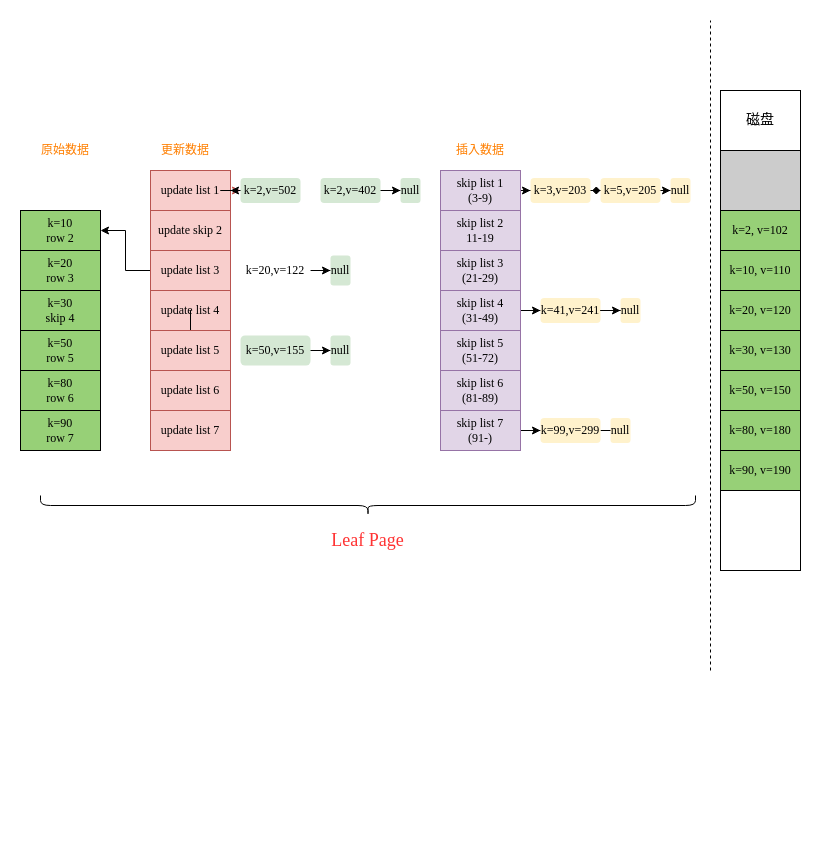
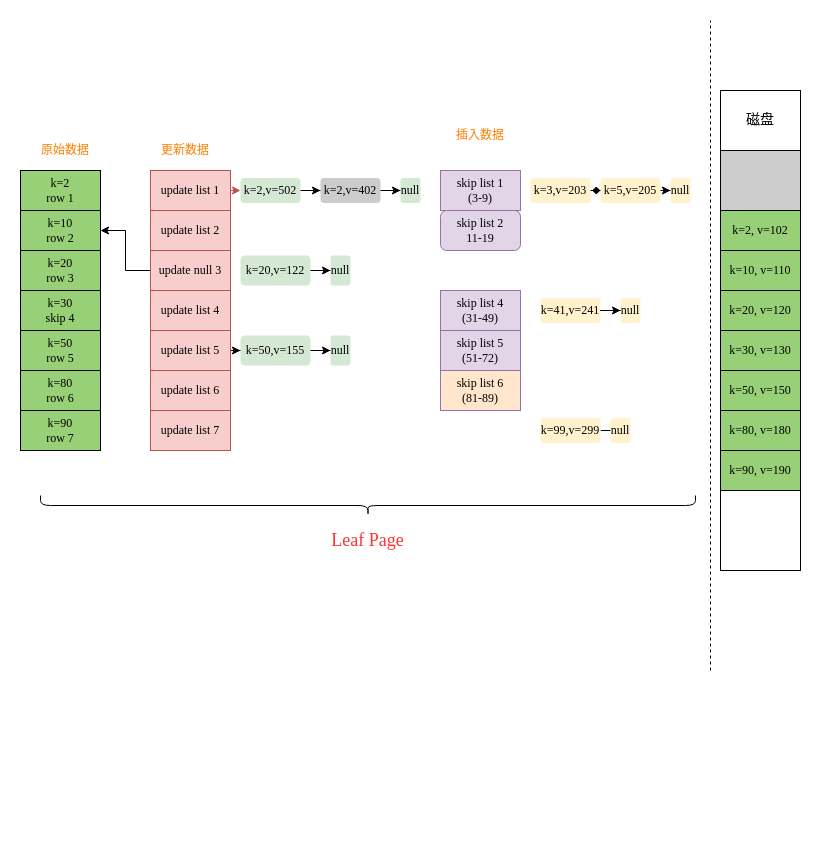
node "插入数据": moved (481, 151) -> (481, 136)
node "k=2 row 1": added
edge "k=2,v=502" -> "update list 1": now "k=2,v=502" -> "k=2,v=402"
node "k=2,v=402": fillcolor #d5e8d4 -> #cccccc
edge "skip list 1 (3-9)" -> "k=3,v=203": removed
node "update skip 2": label "update skip 2" -> "update list 2"
node "skip list 2 11-19": shape rectangle -> rounded rectangle
node "update list 3": label "update list 3" -> "update null 3"
node "k=20,v=122": fillcolor #ffffff -> #d5e8d4
node "skip list 3 (21-29)": removed
edge "update list 5" -> "update list 4": now "update list 5" -> "k=50,v=155"
edge "skip list 4 (31-49)" -> "k=41,v=241": removed
node "skip list 6 (81-89)": fillcolor #e1d5e7 -> #ffe6cc
node "skip list 7 (91-)": removed
edge "skip list 7 (91-)" -> "k=99,v=299": removed
